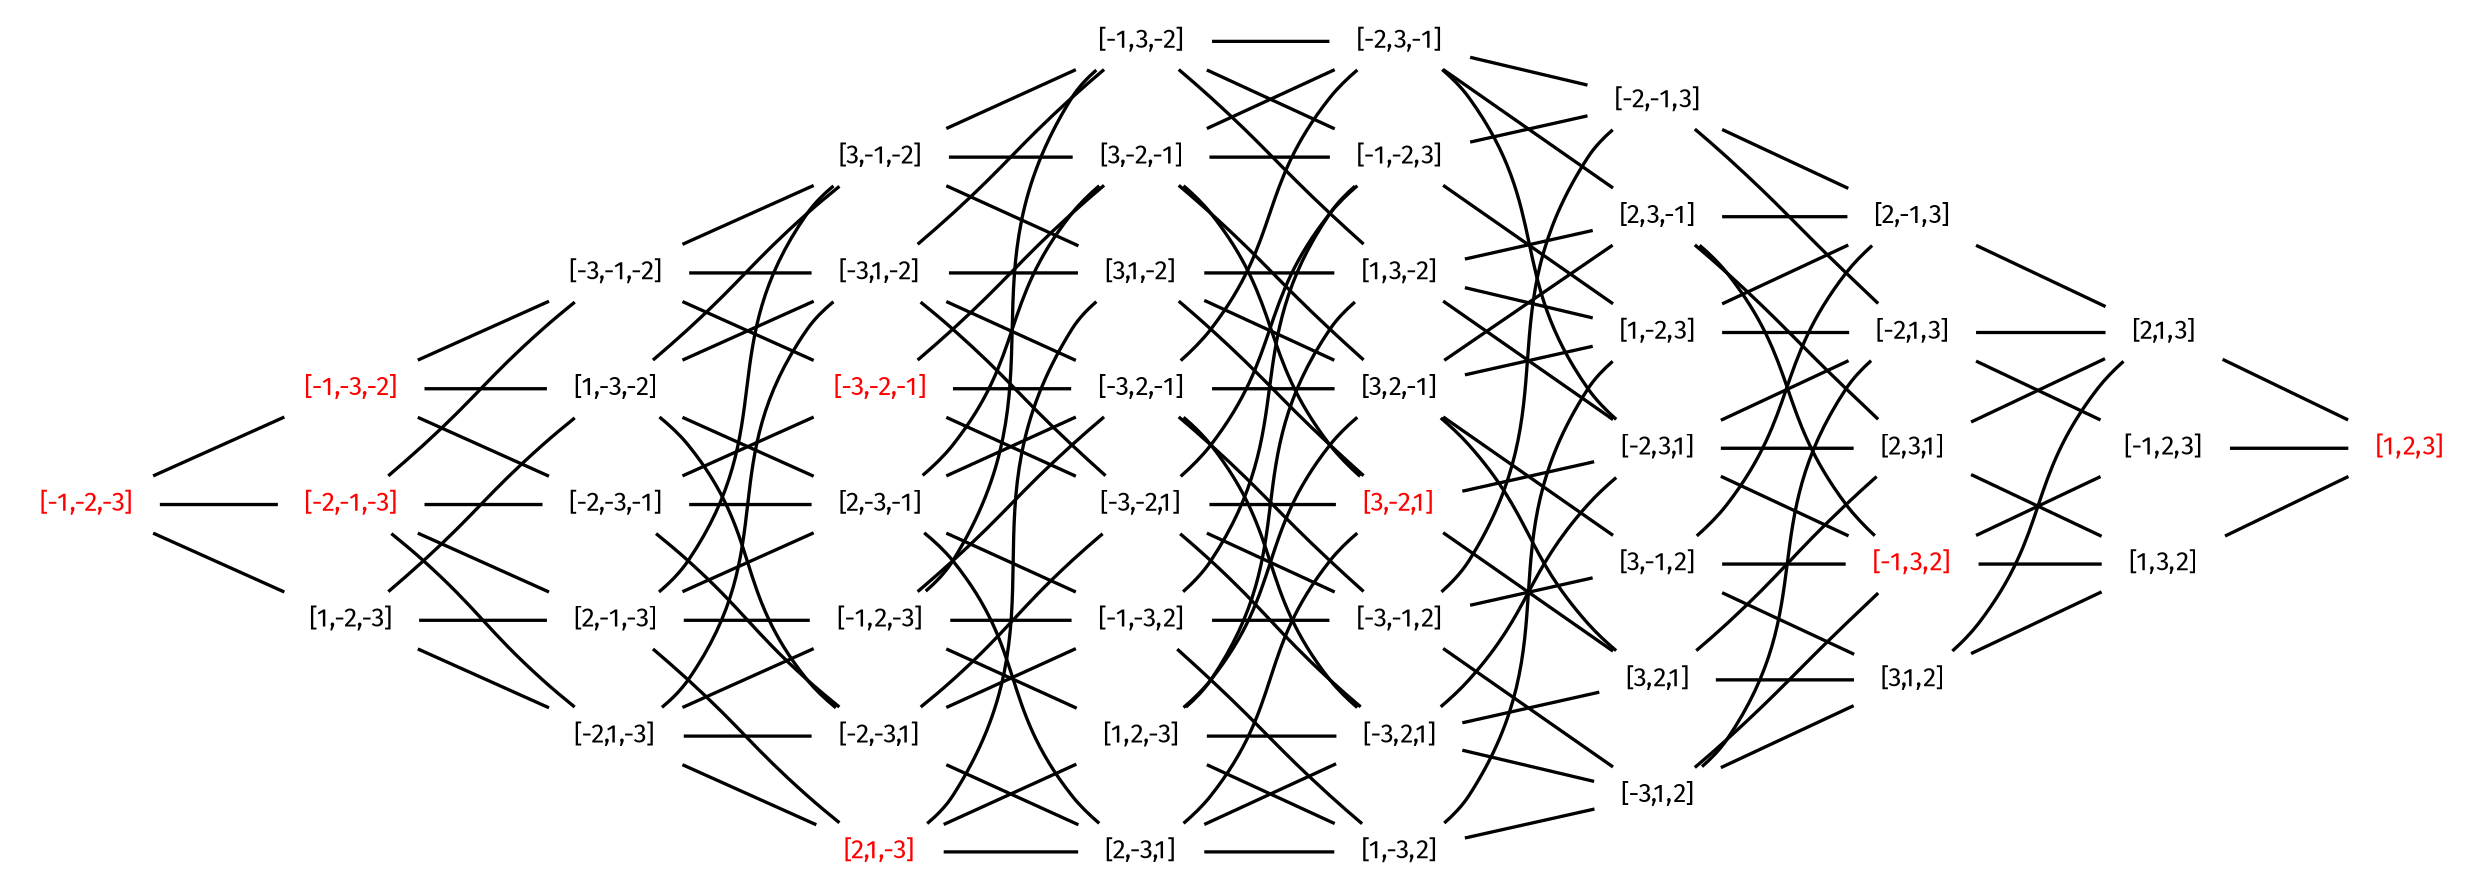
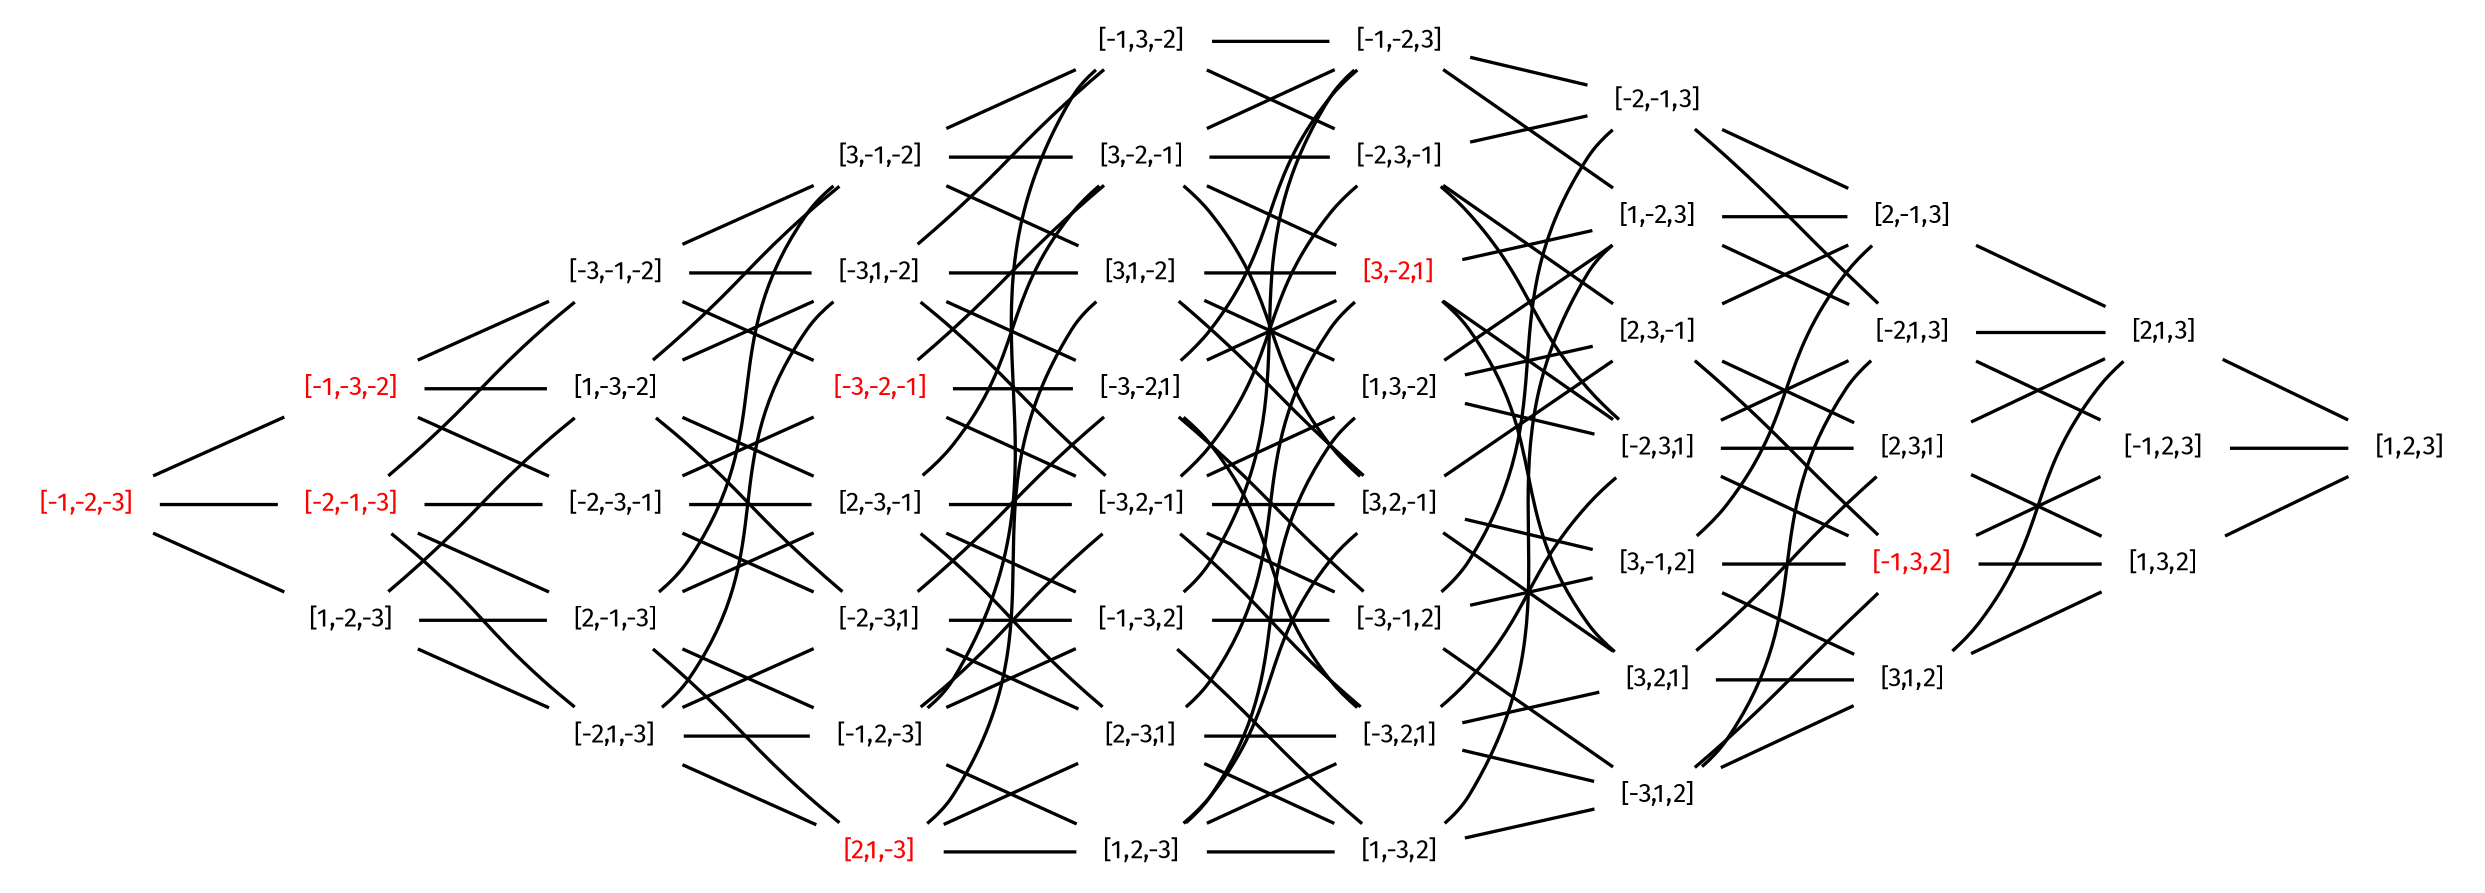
edge "[-1,3,-2]" -- "[1,3,-2]": now "[-3,2,-1]" -- "[1,3,-2]"
edge "[1,-2,3]" -- "[3,2,-1]": now "[1,-2,3]" -- "[3,-2,1]"
node "[1,2,3]": fontcolor red -> black
